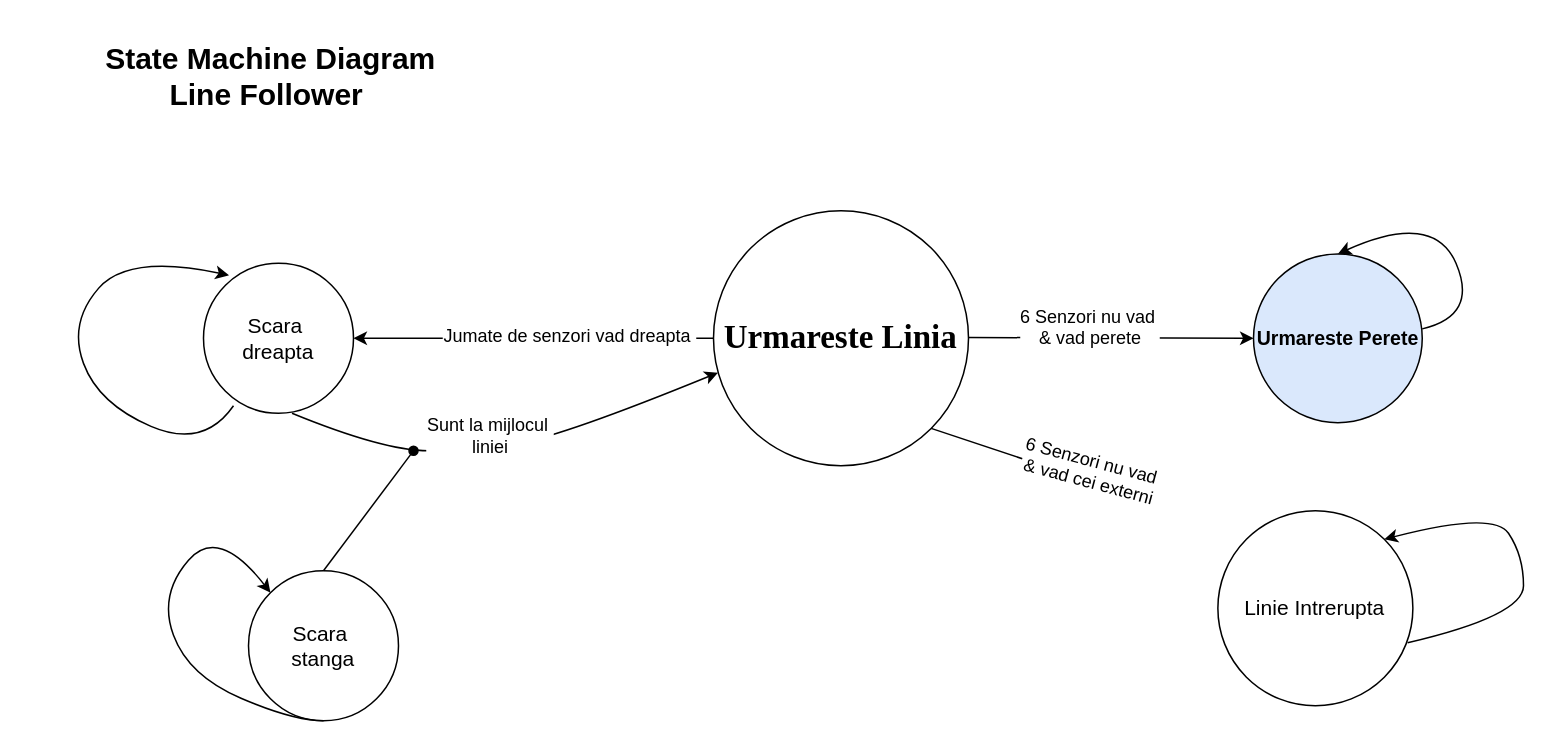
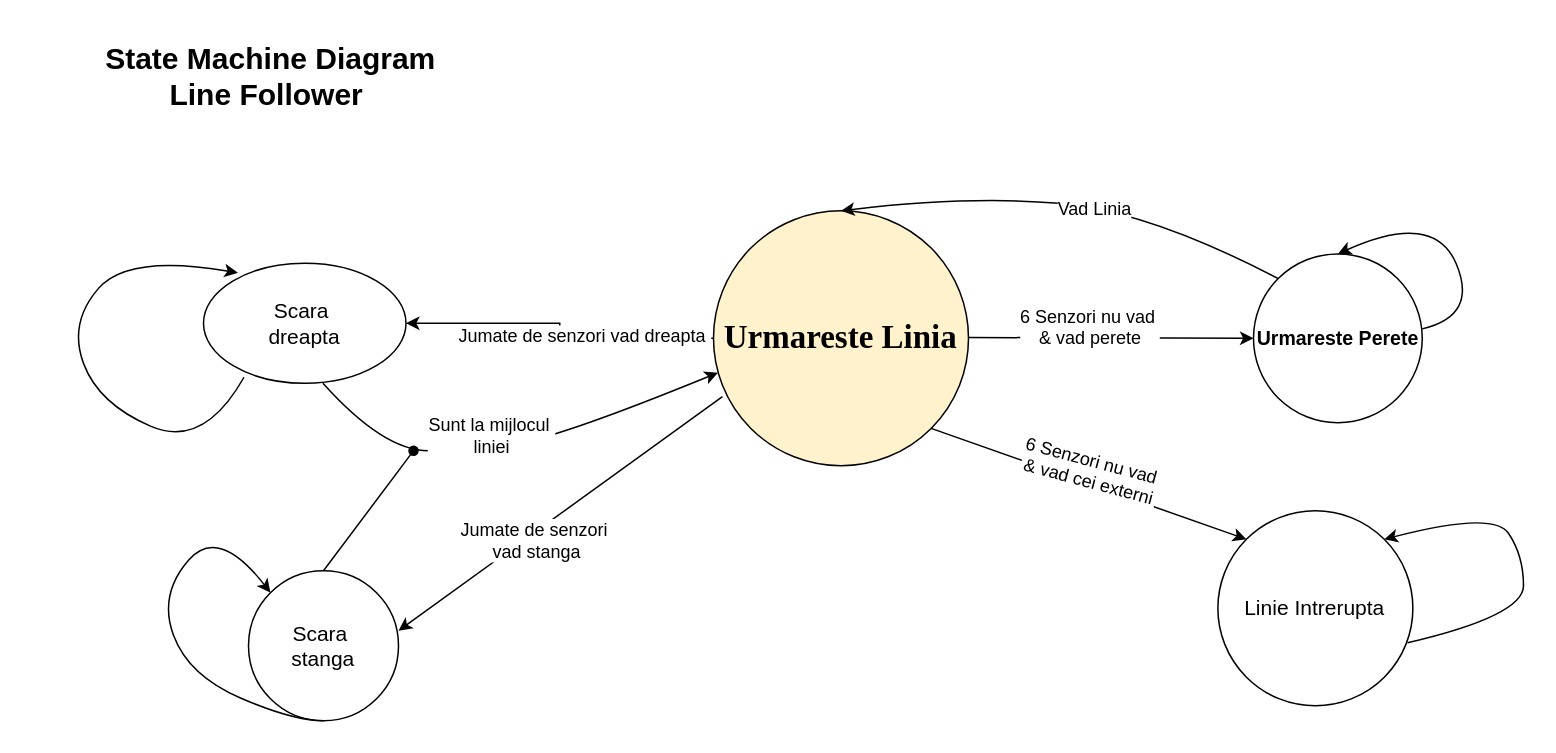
edge "Urmareste Perete" -> "Urmareste Linia": added, label "Vad Linia"
node "Scara dreapta": size 150x150 -> 203x120
node "Urmareste Linia": fillcolor #ffffff -> #fff2cc
node "Urmareste Perete": fillcolor #dae8fc -> #ffffff
edge "Urmareste Linia" -> "6 Senzori nu vad & vad cei externi": now "Urmareste Linia" -> "Linie Intrerupta"
edge "Urmareste Linia" -> "Scara stanga": added, label "Jumate de senzori vad stanga"
